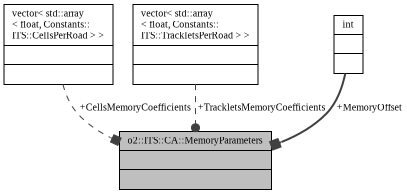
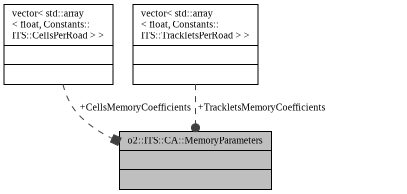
node "int": removed
